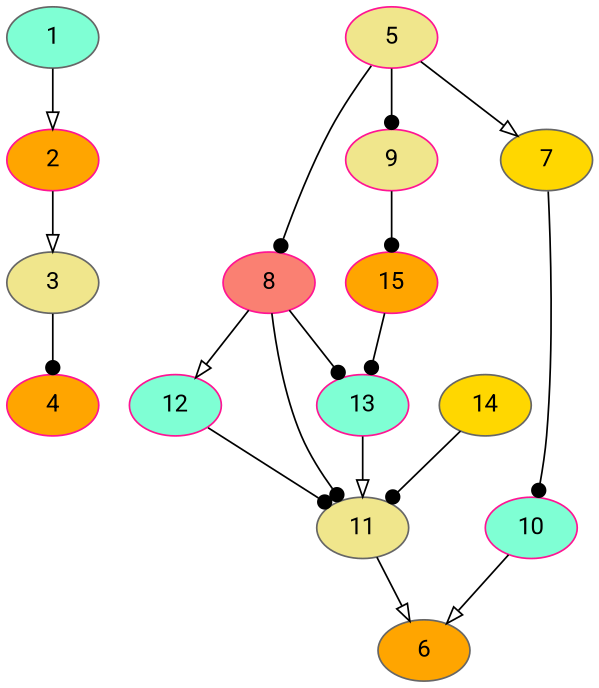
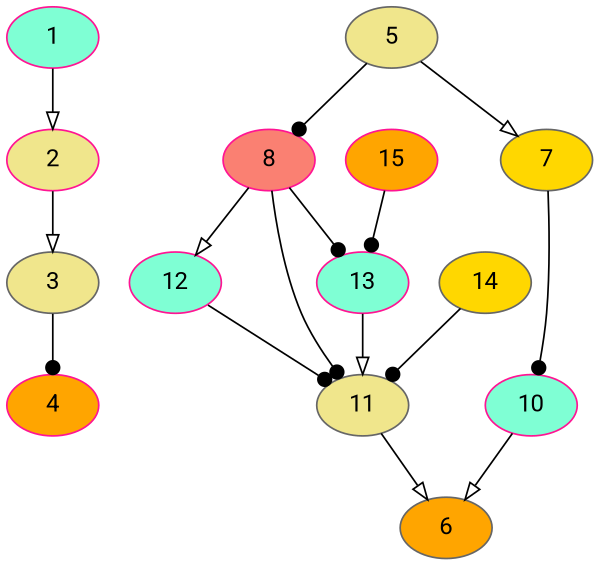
node "1": color gray40 -> deeppink
node "5": color deeppink -> gray40
node "2": fillcolor orange -> khaki
node "9": removed
